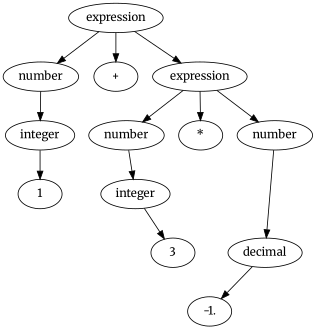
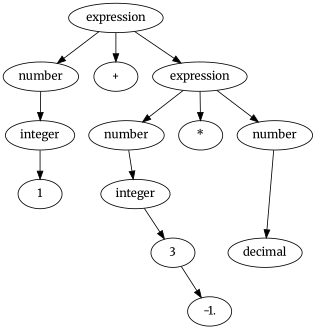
edge "decimal" -> "-1.": now "3" -> "-1."
